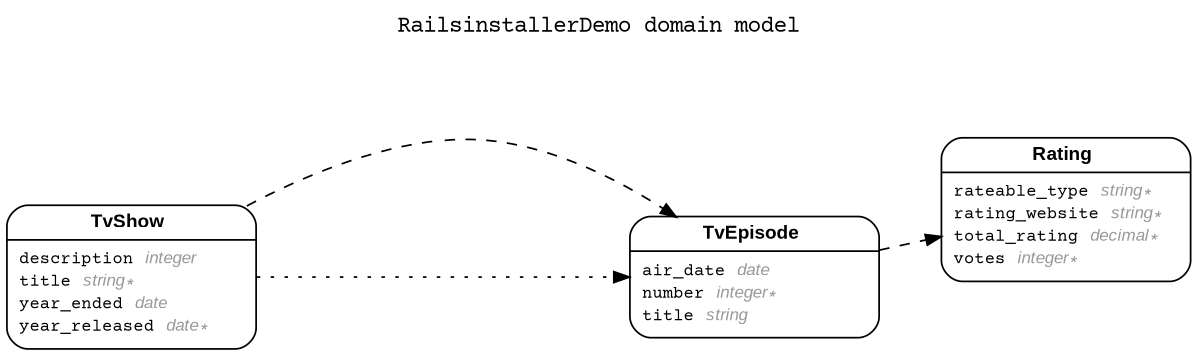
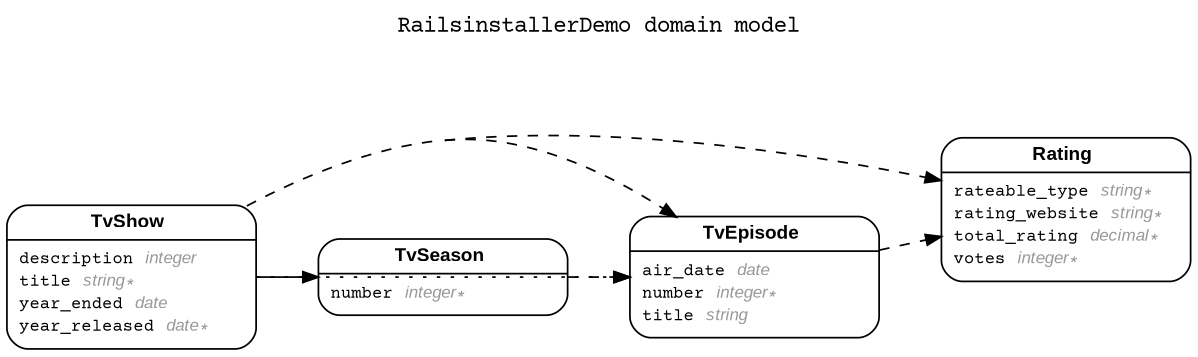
edge "Rating" -- "TvShow": added
node "TvSeason": added
